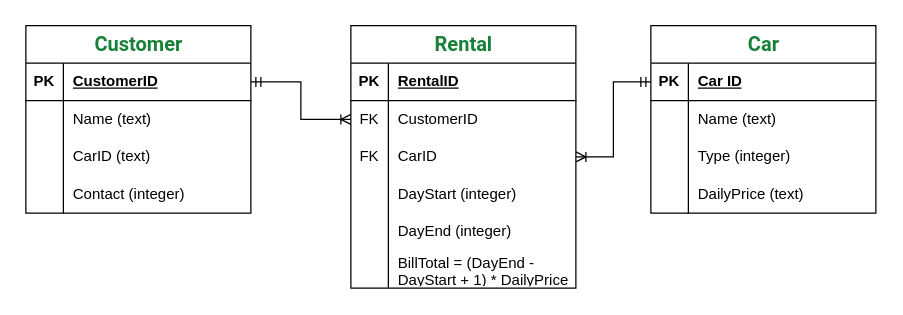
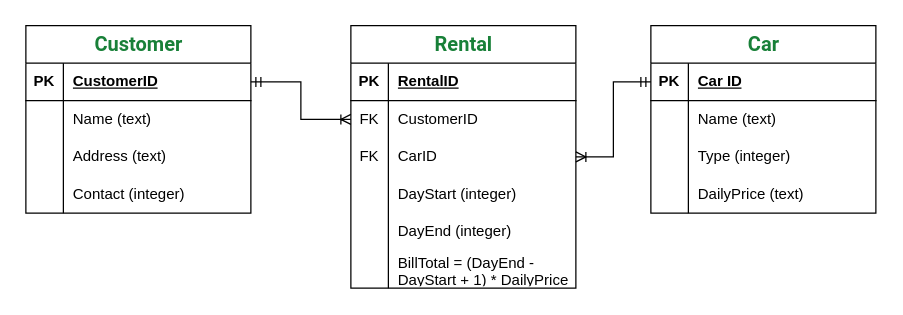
node "CarID (text)": label "CarID (text)" -> "Address (text)"
